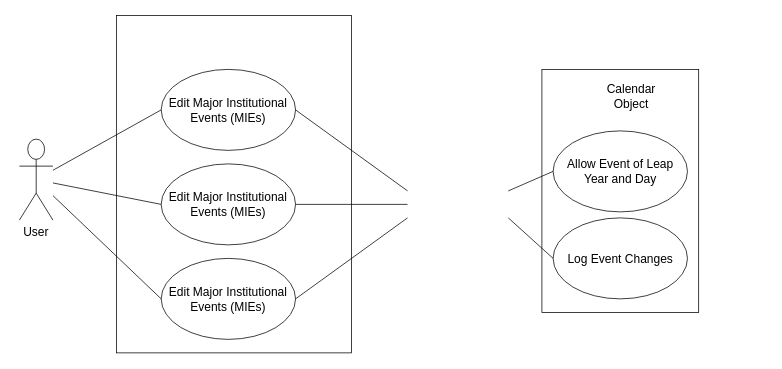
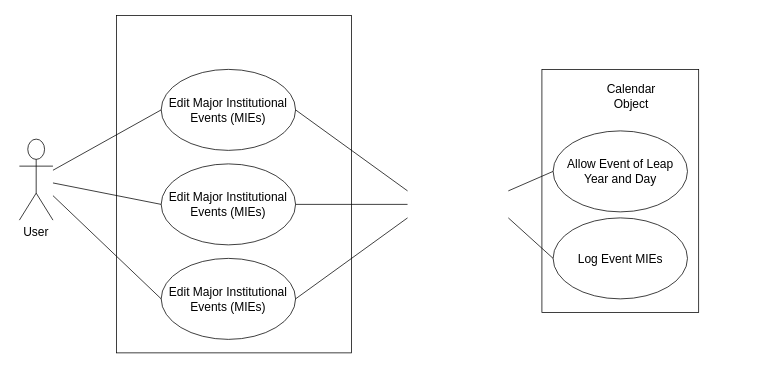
node "Log Event Changes": label "Log Event Changes" -> "Log Event MIEs"
